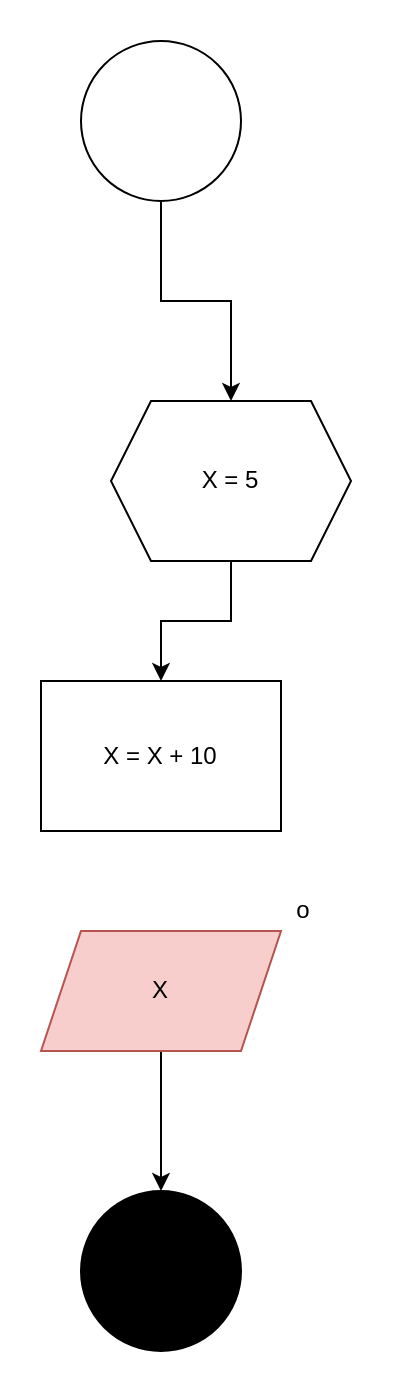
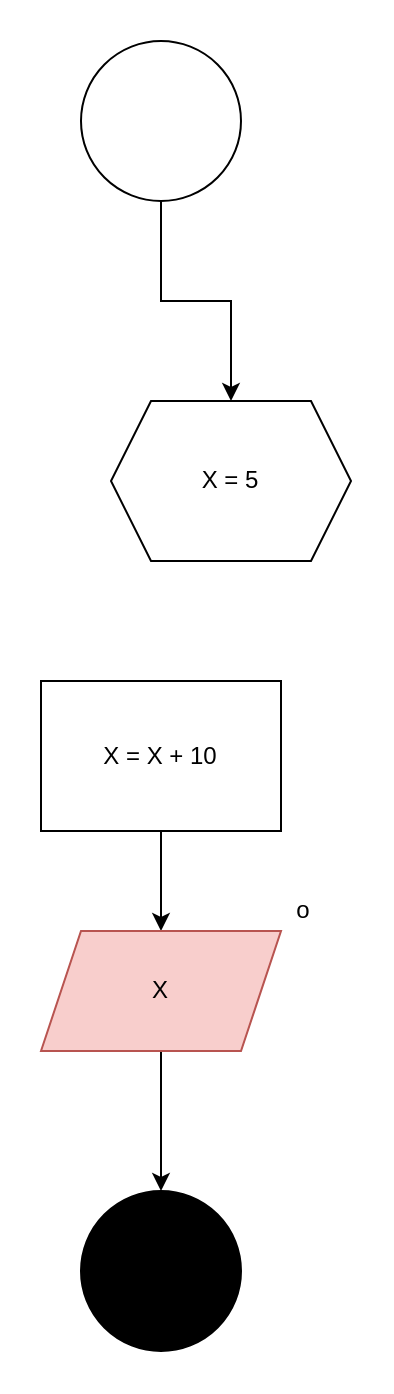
edge "X = 5" -> "X = X + 10": removed
edge "X = X + 10" -> "X": added
